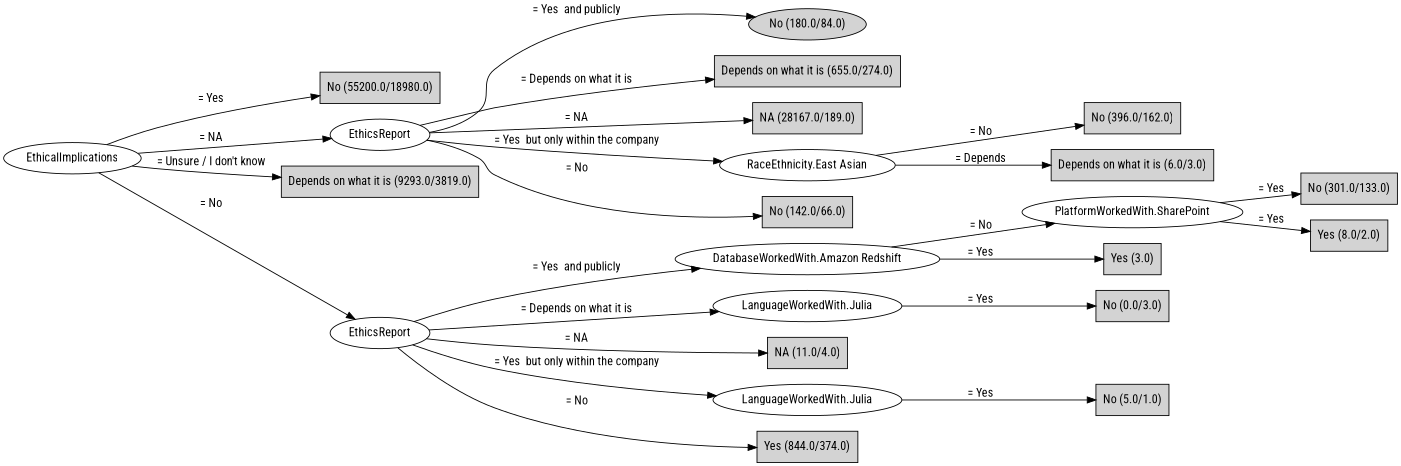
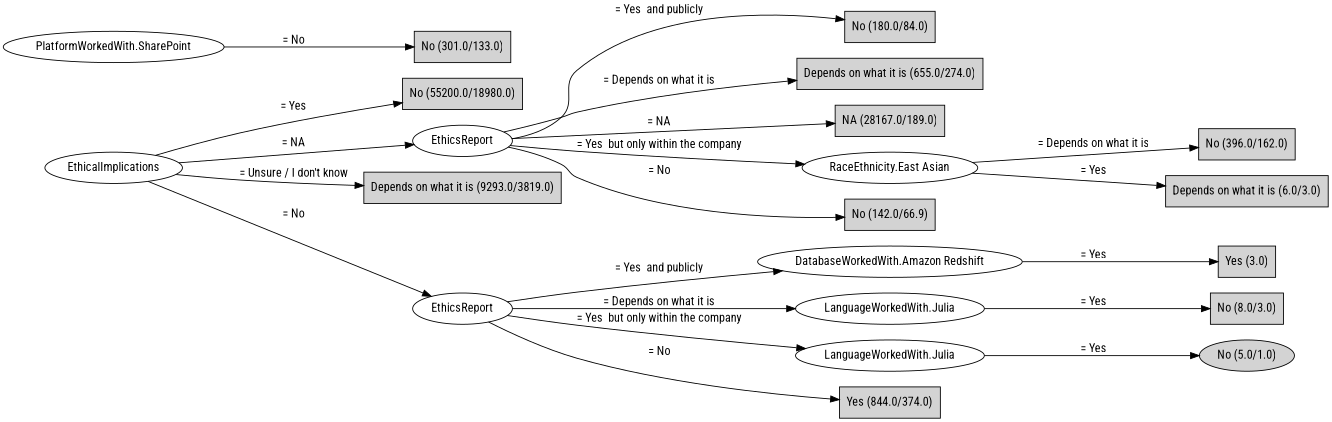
node "No (180.0/84.0)": shape ellipse -> box
edge "RaceEthnicity.East Asian" -> "No (396.0/162.0)": label "= No" -> "= Depends on what it is"
edge "RaceEthnicity.East Asian" -> "Depends on what it is (6.0/3.0)": label "= Depends" -> "= Yes"
edge "PlatformWorkedWith.SharePoint" -> "No (301.0/133.0)": label "= Yes" -> "= No"
node "No (142.0/66.0)": label "No (142.0/66.0)" -> "No (142.0/66.9)"
edge "DatabaseWorkedWith.Amazon Redshift" -> "PlatformWorkedWith.SharePoint": removed, label "= No"
node "Yes (8.0/2.0)": removed
node "No (0.0/3.0)": label "No (0.0/3.0)" -> "No (8.0/3.0)"
node "NA (11.0/4.0)": removed
node "No (5.0/1.0)": shape box -> ellipse
